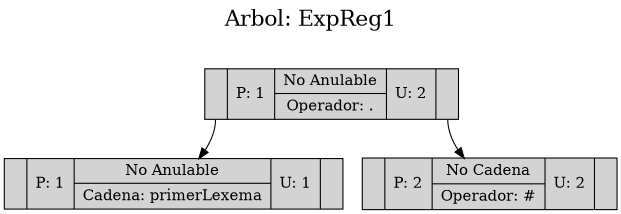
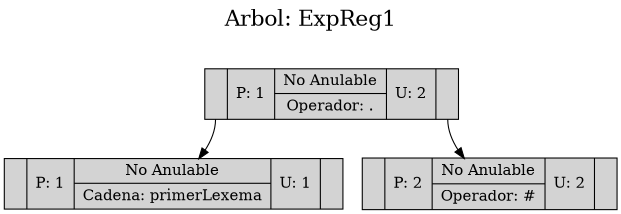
node "P: 2": text "No Cadena" -> "No Anulable"
